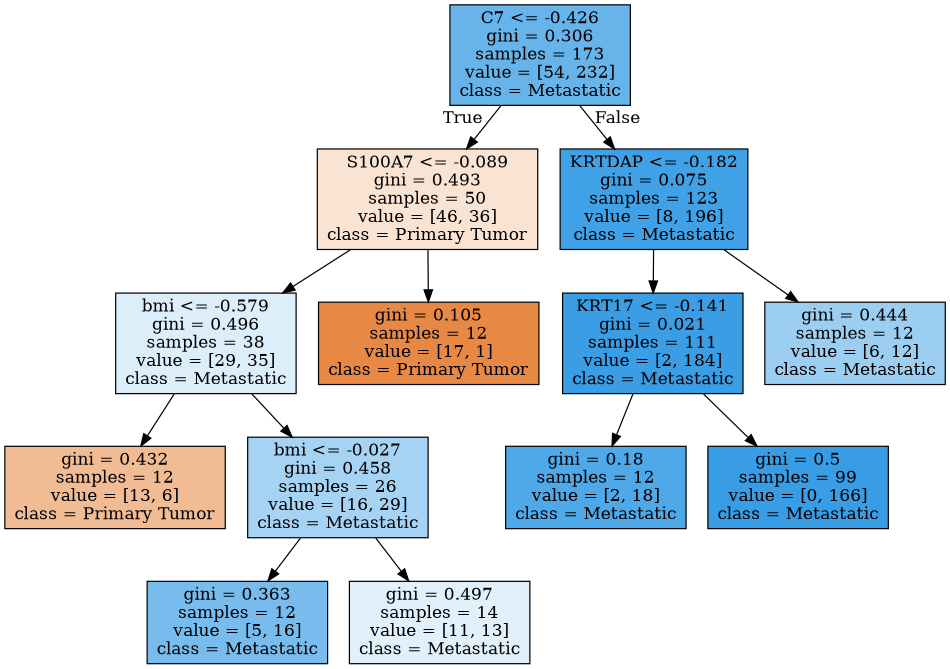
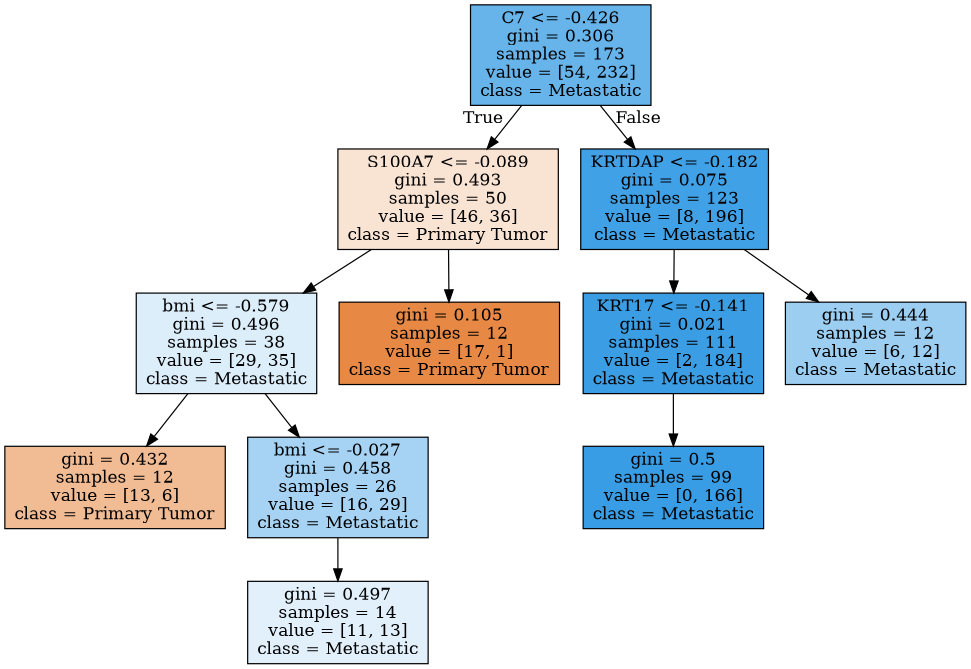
node "gini = 0.18 samples = 12 value = [2, 18] class = Metastatic": removed
node "gini = 0.363 samples = 12 value = [5, 16] class = Metastatic": removed
